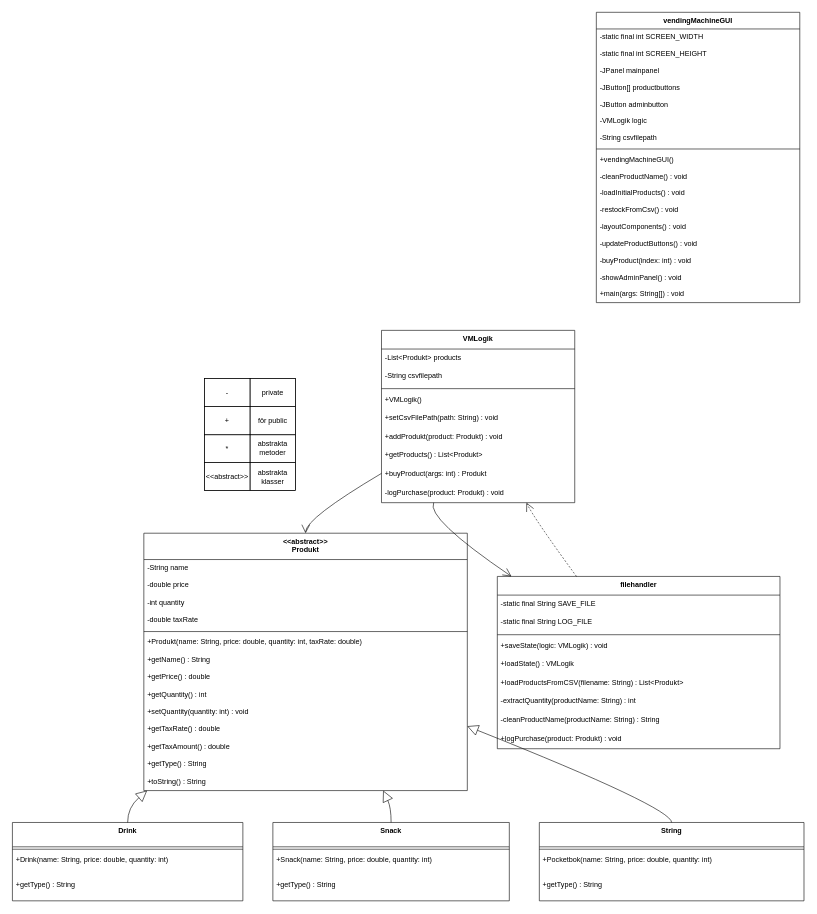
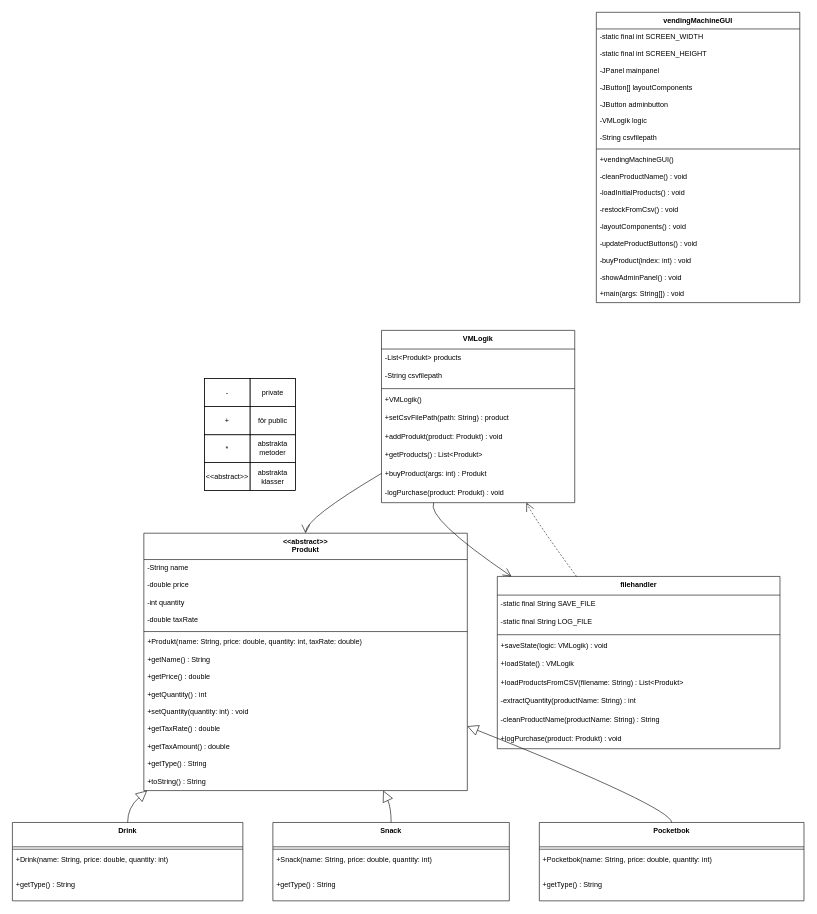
node "-JButton[] productbuttons": label "-JButton[] productbuttons" -> "-JButton[] layoutComponents"
node "+setCsvFilePath(path: String) : void": label "+setCsvFilePath(path: String) : void" -> "+setCsvFilePath(path: String) : product"
node "String": label "String" -> "Pocketbok"
